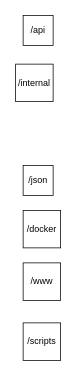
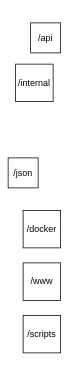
node "/api": moved (38, 30) -> (45, 38)
node "/json": moved (38, 180) -> (23, 173)
node "/scripts": moved (42, 342) -> (42, 334)
